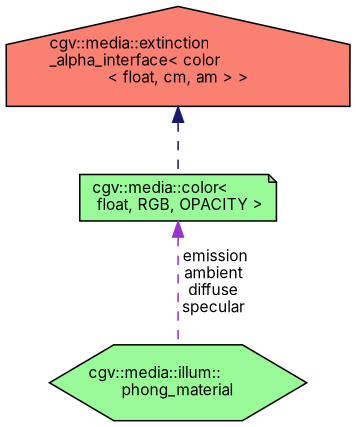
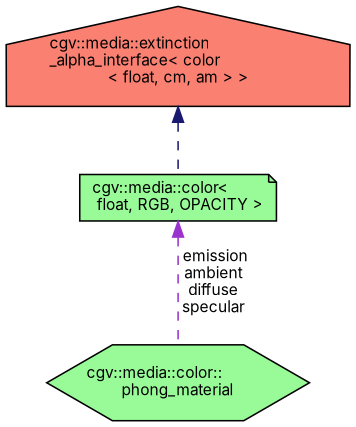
node "cgv::media::illum:: phong_material": label "cgv::media::illum:: phong_material" -> "cgv::media::color:: phong_material"
